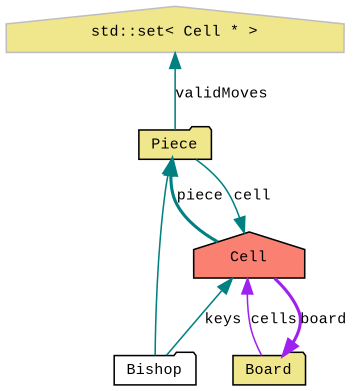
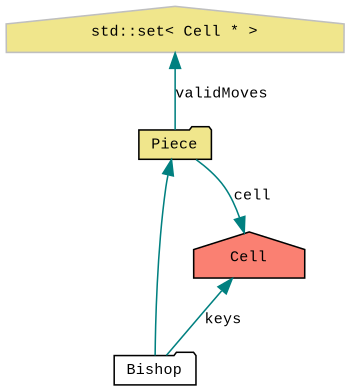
edge "Cell" -> "Piece": removed, label "piece"
node "Board": removed
